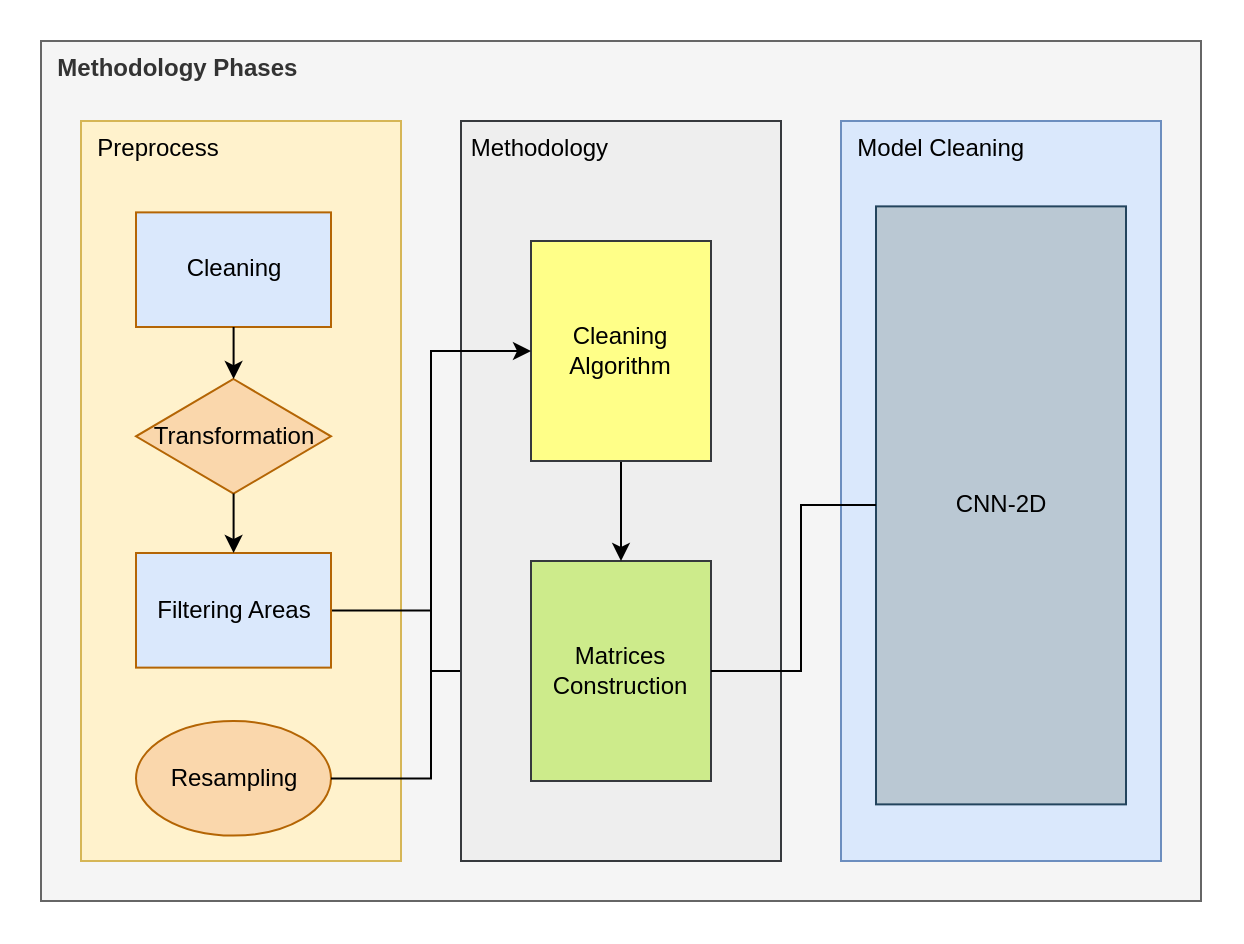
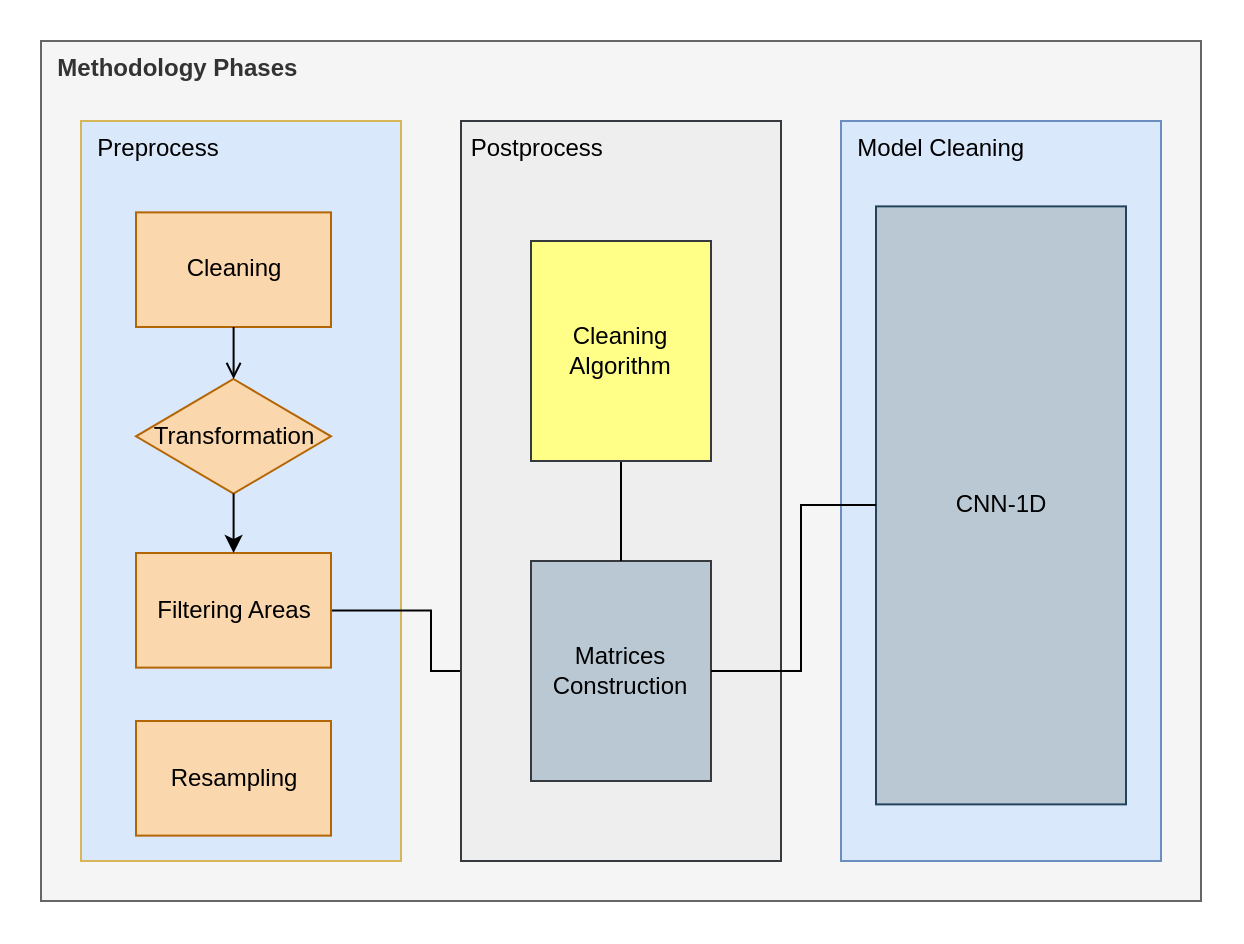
node "Preprocess": fillcolor #fff2cc -> #dae8fc
node "Methodology": label "Methodology" -> "Postprocess"
node "Cleaning": fillcolor #dae8fc -> #fad7ac
edge "Cleaning" -> "Transformation": arrowhead classic -> open
edge "Resampling" -> "Cleaning Algorithm": removed
node "CNN-2D": label "CNN-2D" -> "CNN-1D"
edge "Cleaning Algorithm" -> "Matrices Construction": arrowhead classic -> none
node "Filtering Areas": fillcolor #dae8fc -> #fad7ac
node "Matrices Construction": fillcolor #cdeb8b -> #bac8d3
node "Resampling": shape ellipse -> rectangle
